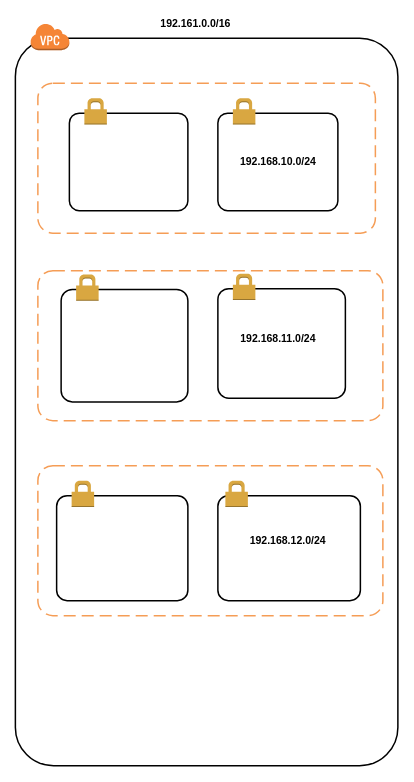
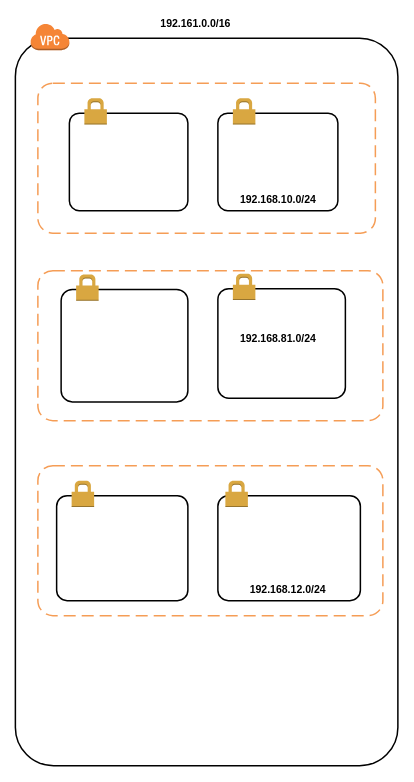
node "192.168.10.0/24": moved (278, 162) -> (278, 199)
node "192.168.11.0/24": label "192.168.11.0/24" -> "192.168.81.0/24"
node "192.168.12.0/24": moved (288, 540) -> (288, 589)
